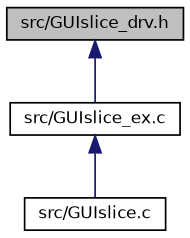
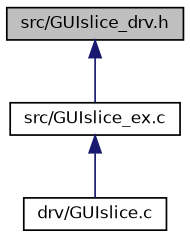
node "src/GUIslice.c": label "src/GUIslice.c" -> "drv/GUIslice.c"
